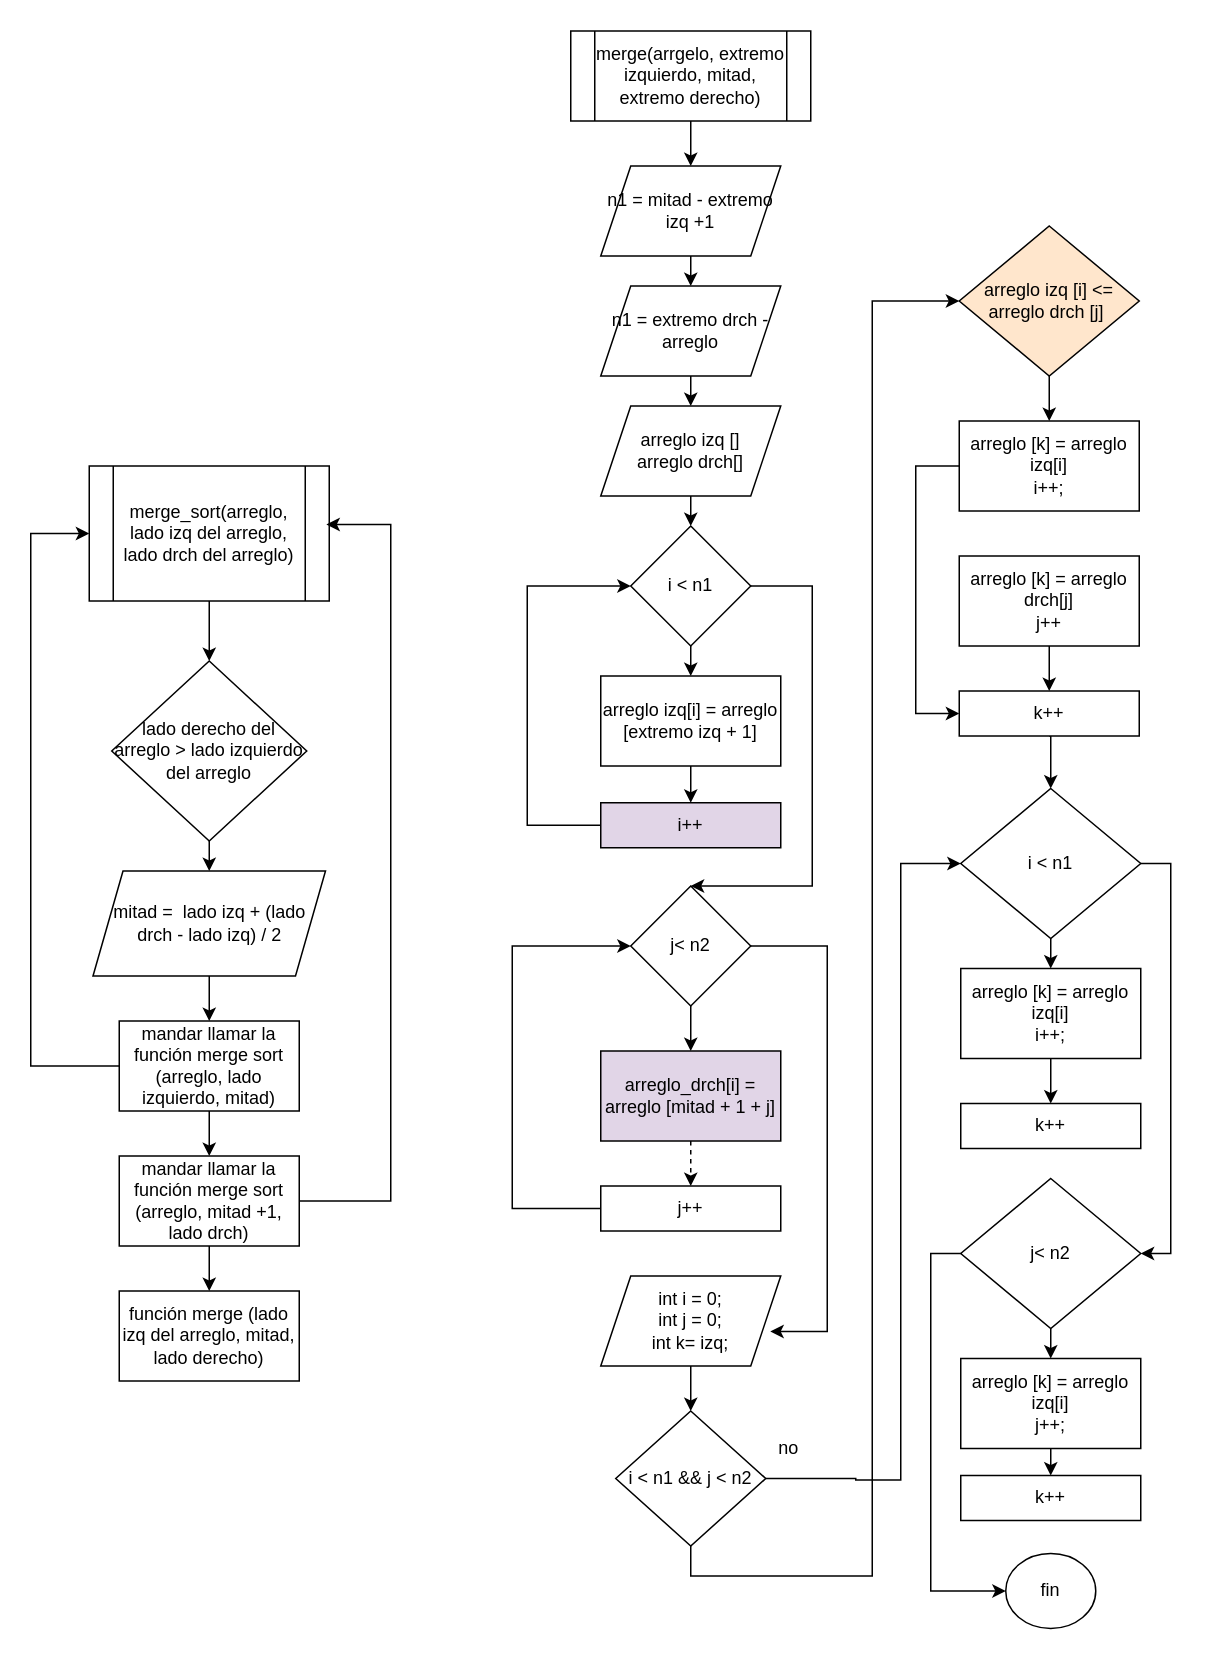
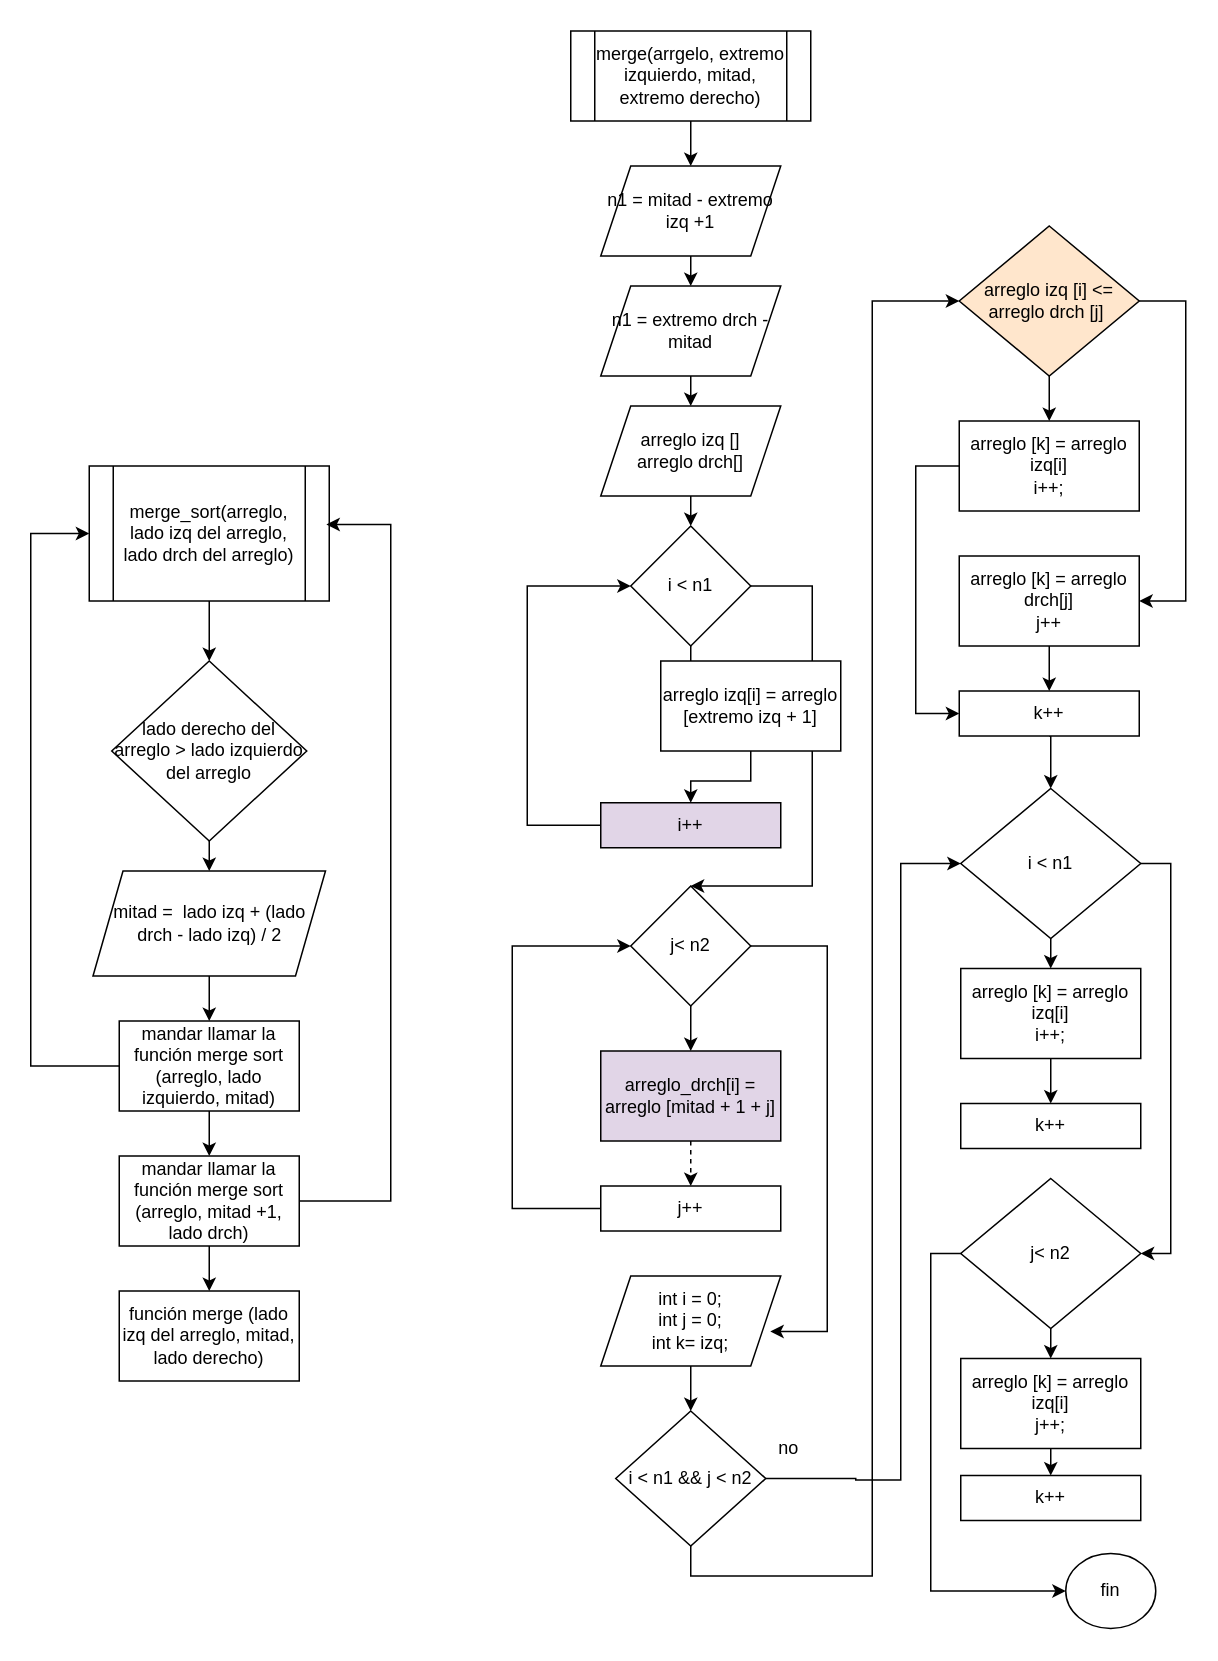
node "n1 = extremo drch - arreglo": label "n1 = extremo drch - arreglo" -> "n1 = extremo drch - mitad"
edge "arreglo izq [i] <= arreglo drch [j]" -> "arreglo [k] = arreglo drch[j] j++": added
node "arreglo izq[i] = arreglo [extremo izq + 1]": moved (691, 721) -> (751, 706)
node "fin": moved (1051, 1591) -> (1111, 1591)
